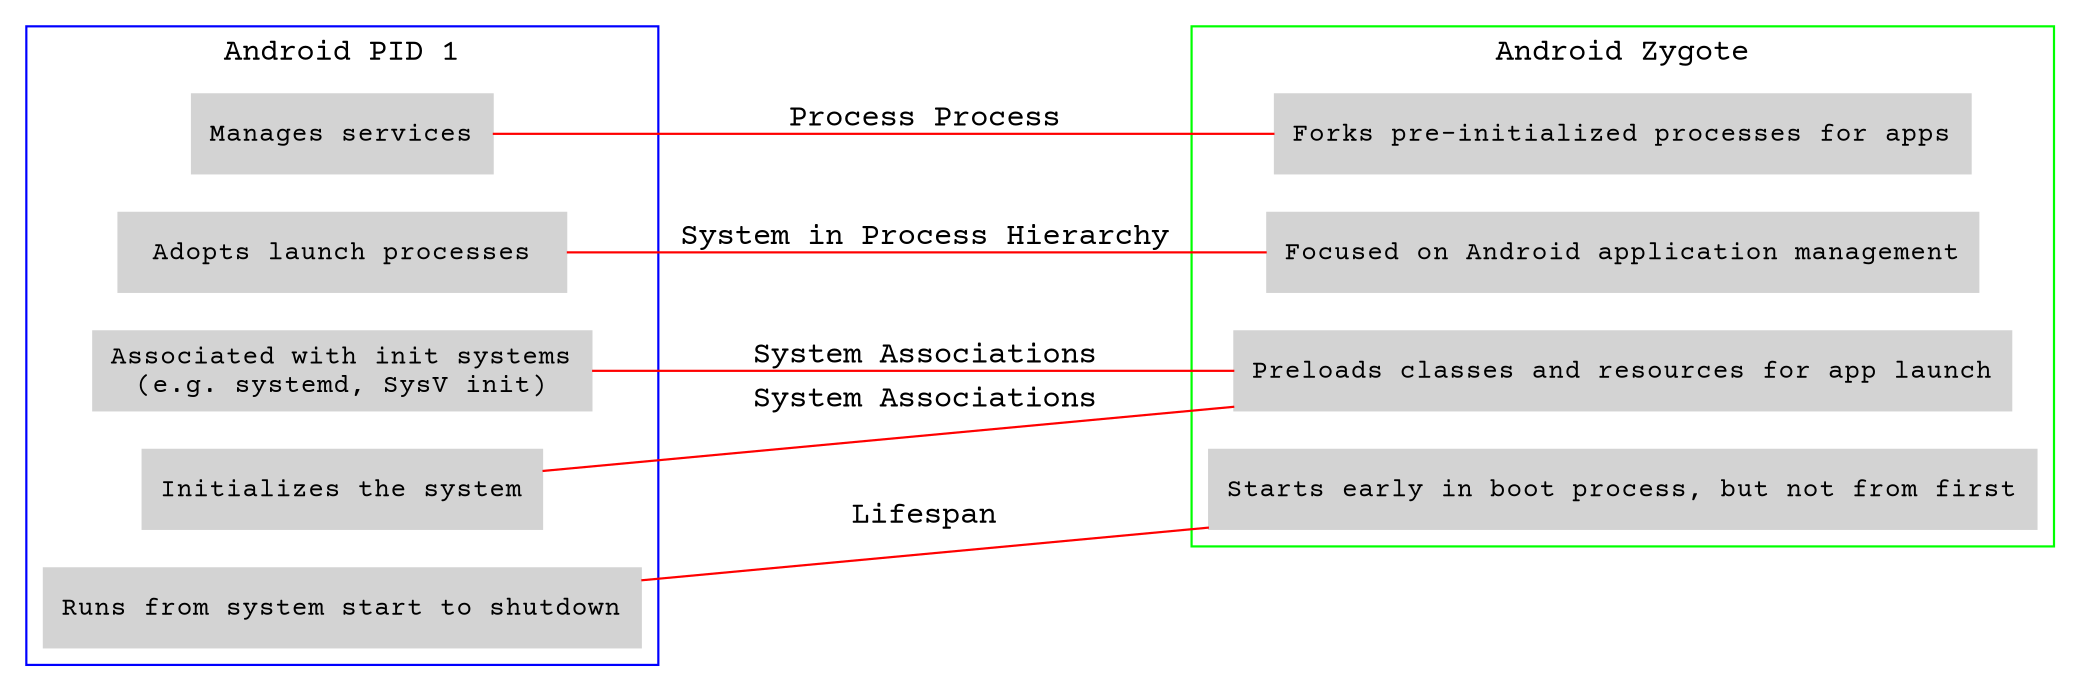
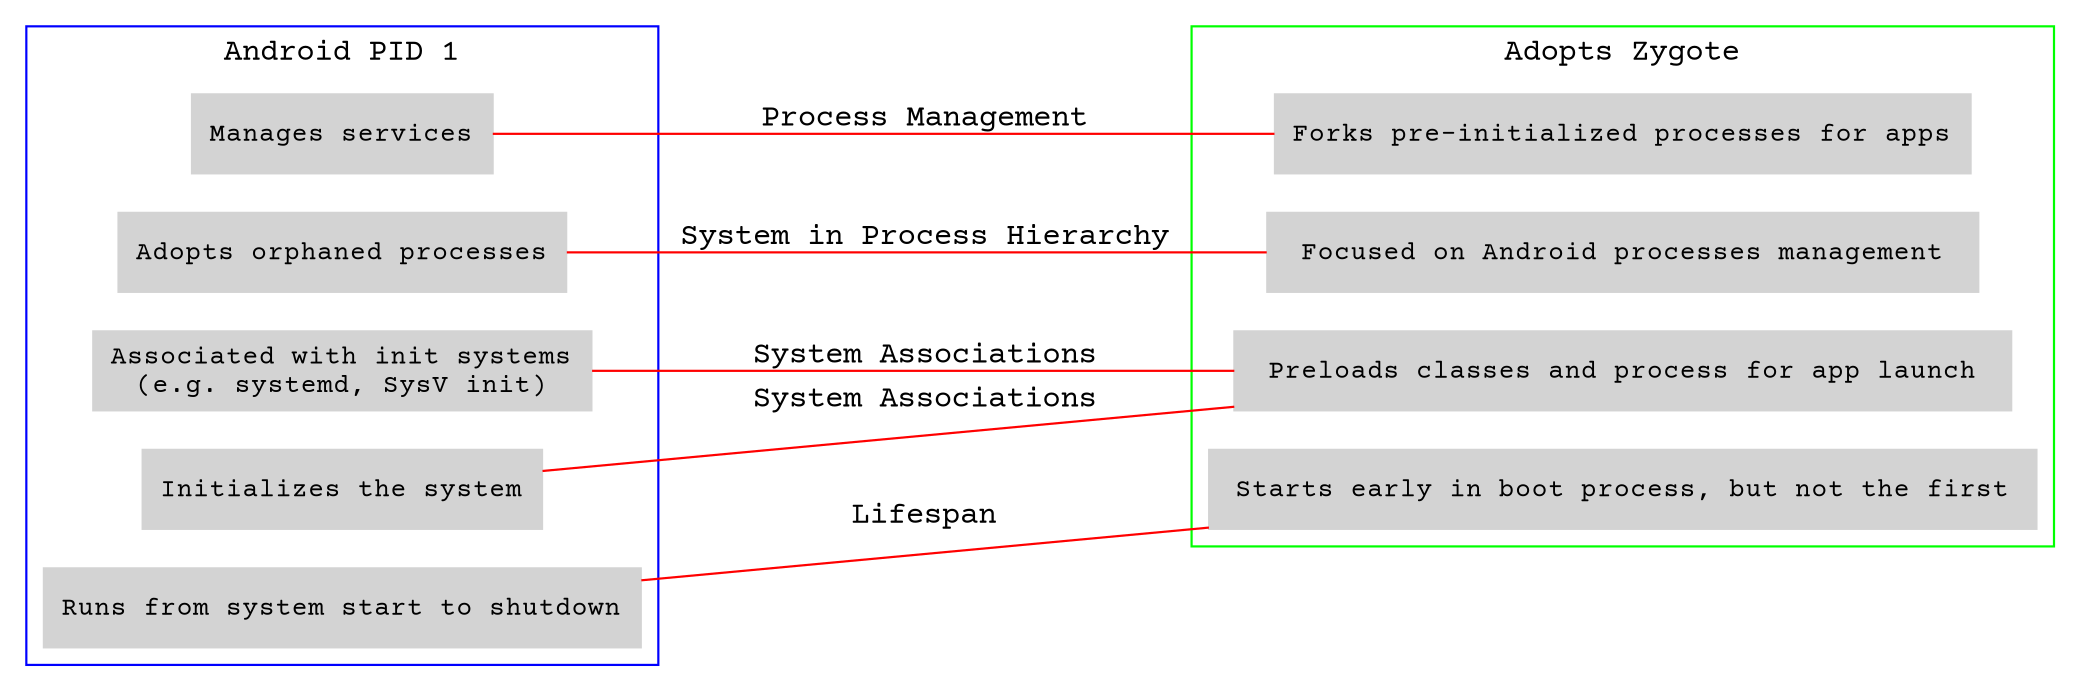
cluster "Android Zygote": label "Android Zygote" -> "Adopts Zygote"
edge "Manages services" -- "Forks pre-initialized processes for apps": label "Process Process" -> "Process Management"
node "Adopts launch processes": label "Adopts launch processes" -> "Adopts orphaned processes"
node "Focused on Android application management": label "Focused on Android application management" -> "Focused on Android processes management"
node "Preloads classes and resources for app launch": label "Preloads classes and resources for app launch" -> "Preloads classes and process for app launch"
node "Starts early in boot process, but not from first": label "Starts early in boot process, but not from first" -> "Starts early in boot process, but not the first"
